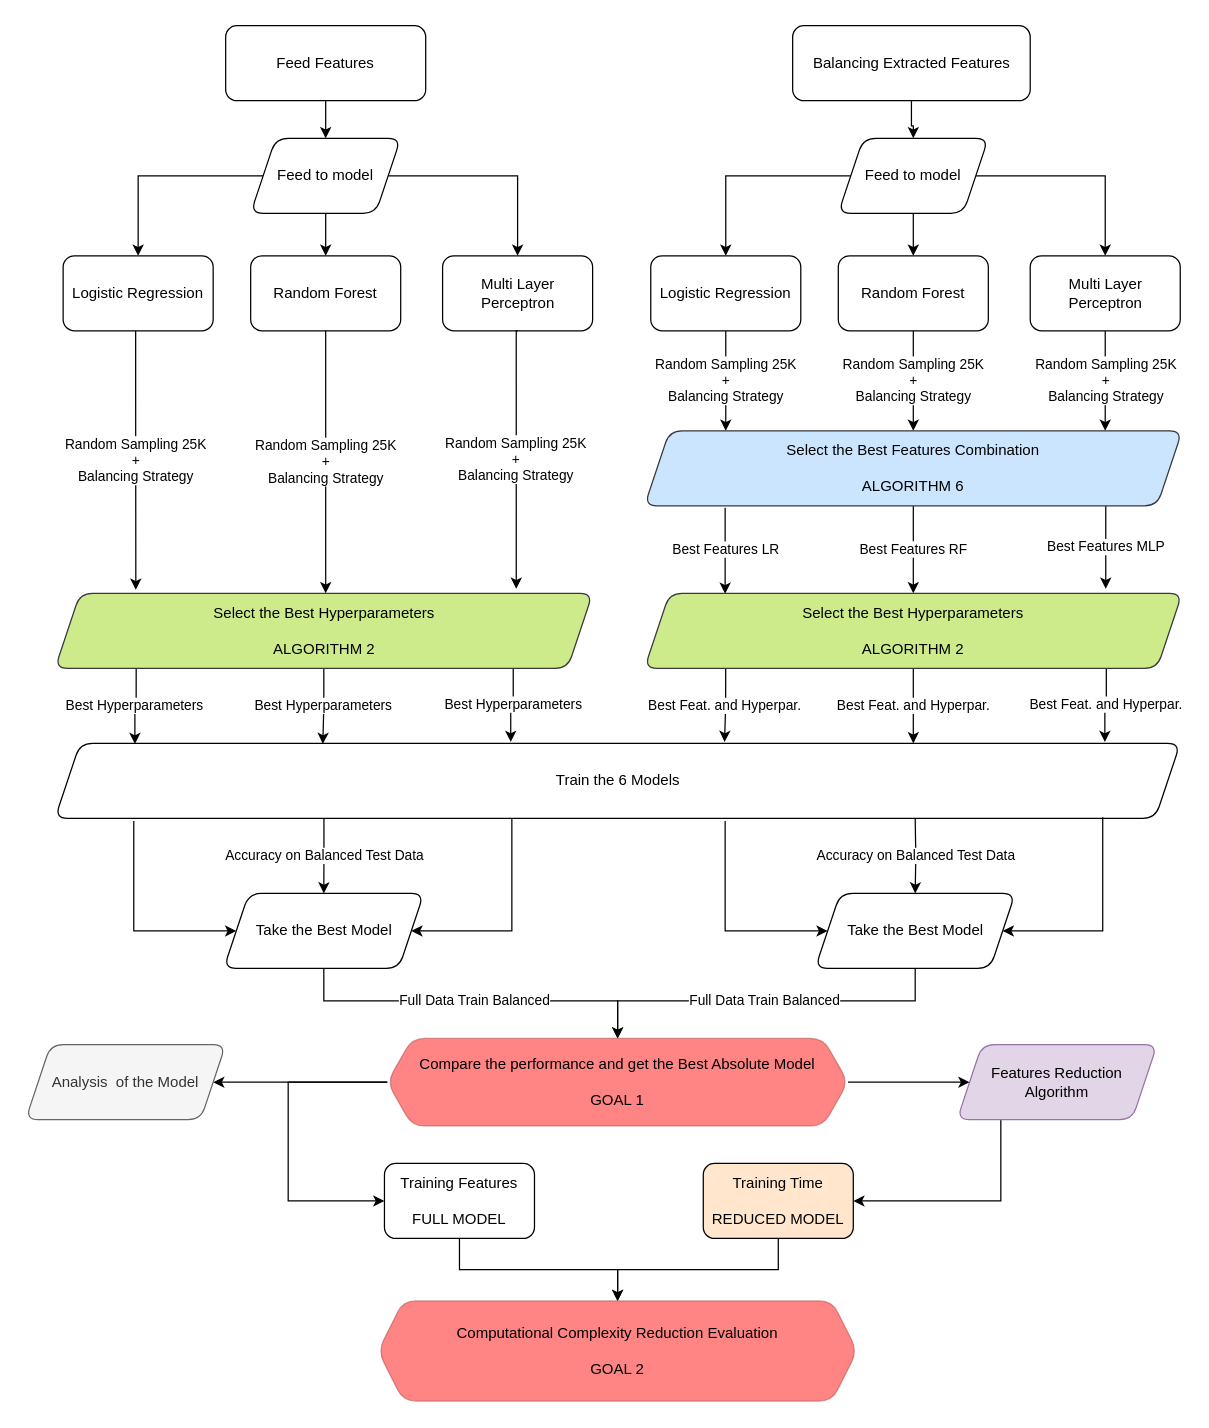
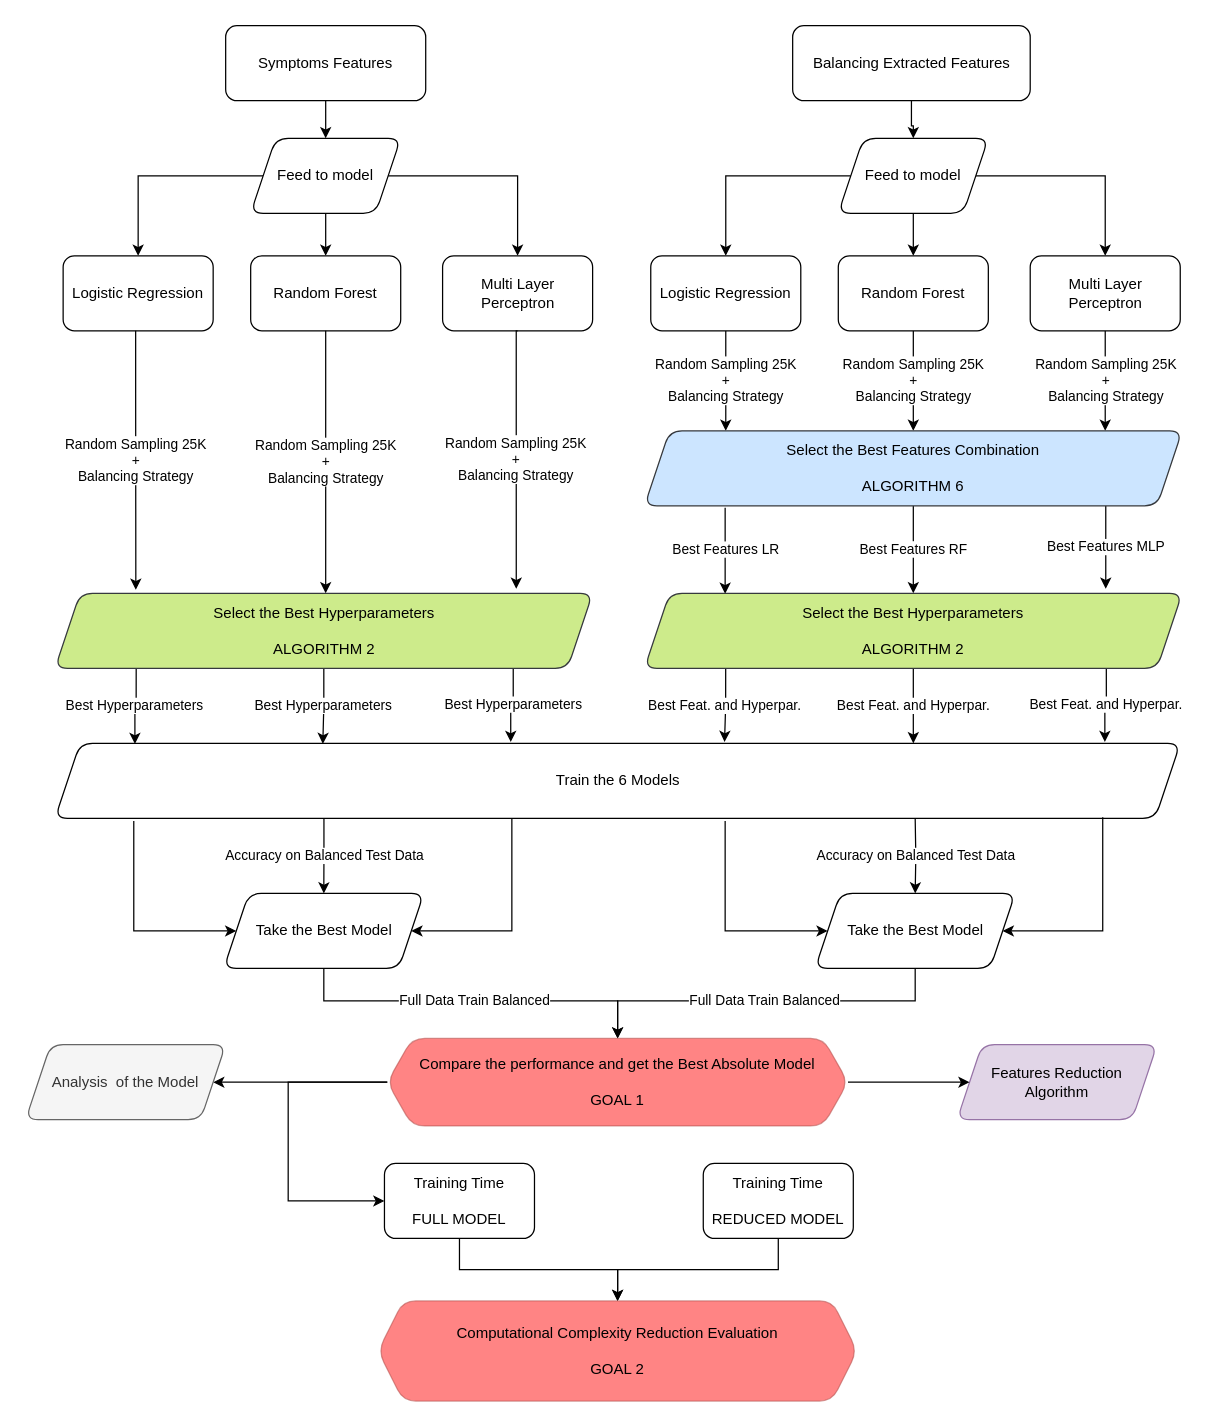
node "Feed Features": label "Feed Features" -> "Symptoms Features"
node "Training Features FULL MODEL": label "Training Features FULL MODEL" -> "Training Time FULL MODEL"
node "Training Time REDUCED MODEL": fillcolor #ffe6cc -> #ffffff
edge "Features Reduction Algorithm" -> "Training Time REDUCED MODEL": removed
